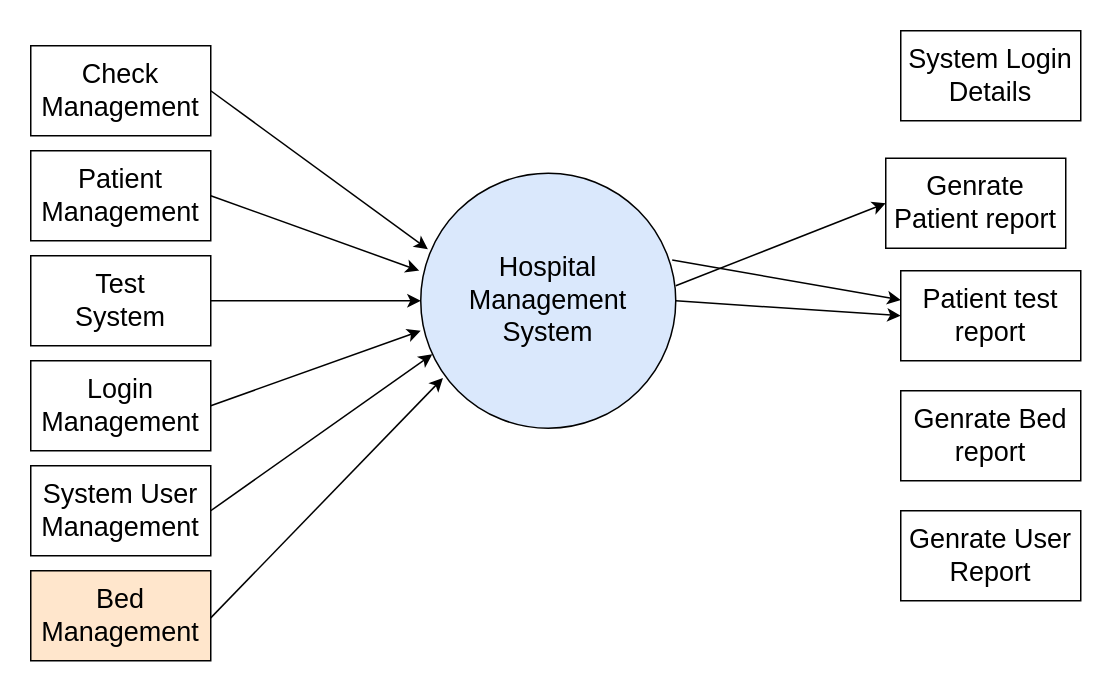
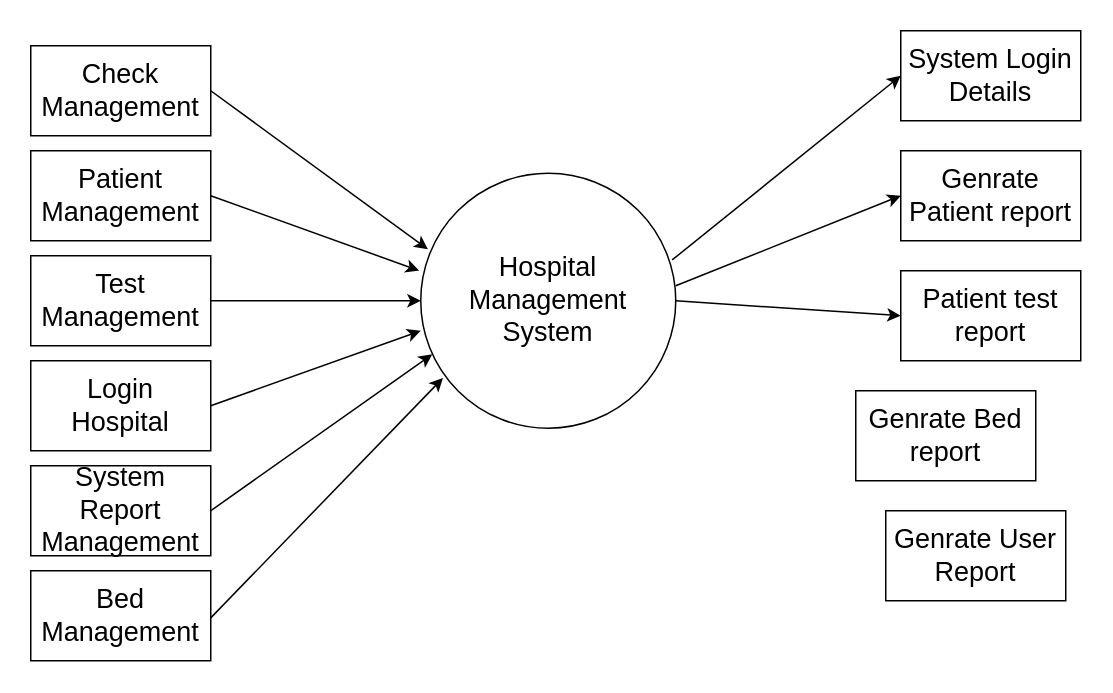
node "Genrate Patient report": moved (976, 203) -> (991, 196)
edge "Hospital Management System" -> "Patient test report": now "Hospital Management System" -> "System Login Details"
node "Test System": label "Test System" -> "Test Management"
node "Hospital Management System": fillcolor #dae8fc -> #ffffff
node "Login Management": label "Login Management" -> "Login Hospital"
node "Genrate Bed report": moved (991, 436) -> (946, 436)
node "System User Management": label "System User Management" -> "System Report Management"
node "Genrate User Report": moved (991, 556) -> (976, 556)
node "Bed Management": fillcolor #ffe6cc -> #ffffff
